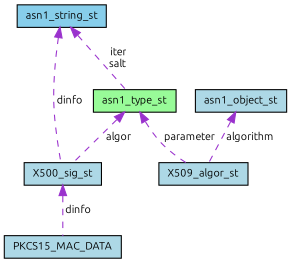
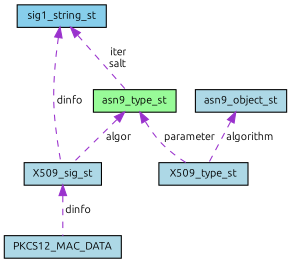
node "asn1_string_st": label "asn1_string_st" -> "sig1_string_st"
node "asn1_type_st": label "asn1_type_st" -> "asn9_type_st"
node "asn1_object_st": label "asn1_object_st" -> "asn9_object_st"
node "X500_sig_st": label "X500_sig_st" -> "X509_sig_st"
node "X509_algor_st": label "X509_algor_st" -> "X509_type_st"
node "PKCS15_MAC_DATA": label "PKCS15_MAC_DATA" -> "PKCS12_MAC_DATA"
